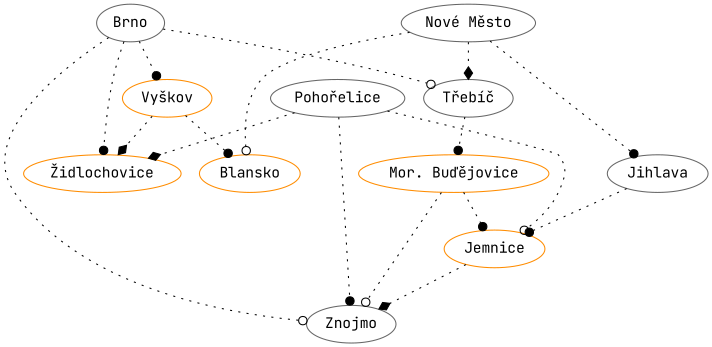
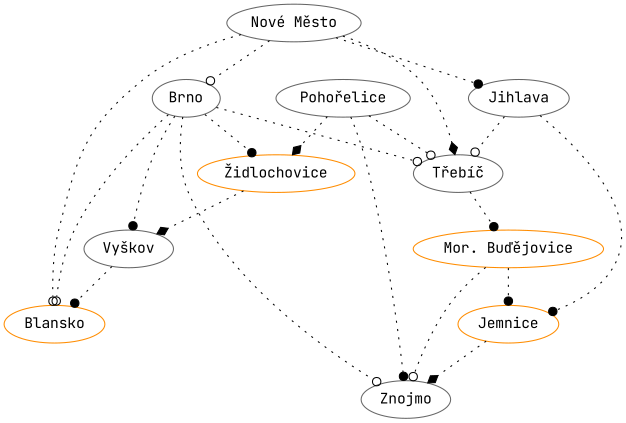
edge "Nové Město" -> "Brno": added
node "Vyškov": color darkorange -> gray40
edge "Vyškov" -> "Židlochovice": reversed
edge "Jihlava" -> "Třebíč": added
edge "Pohořelice" -> "Jemnice": now "Pohořelice" -> "Třebíč"
edge "Brno" -> "Blansko": added
